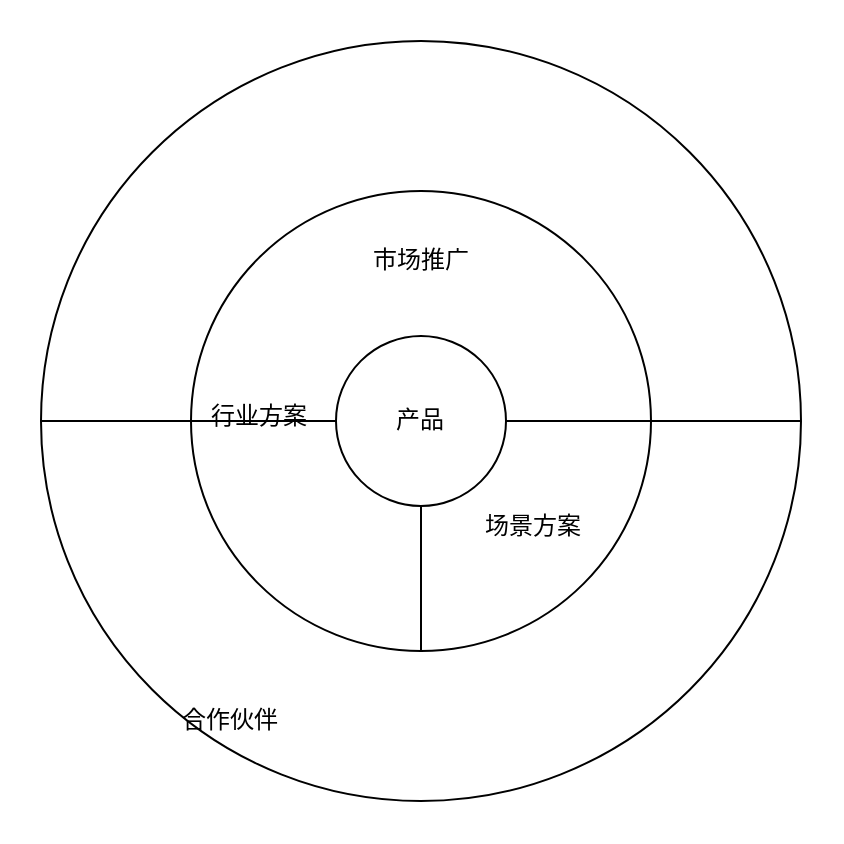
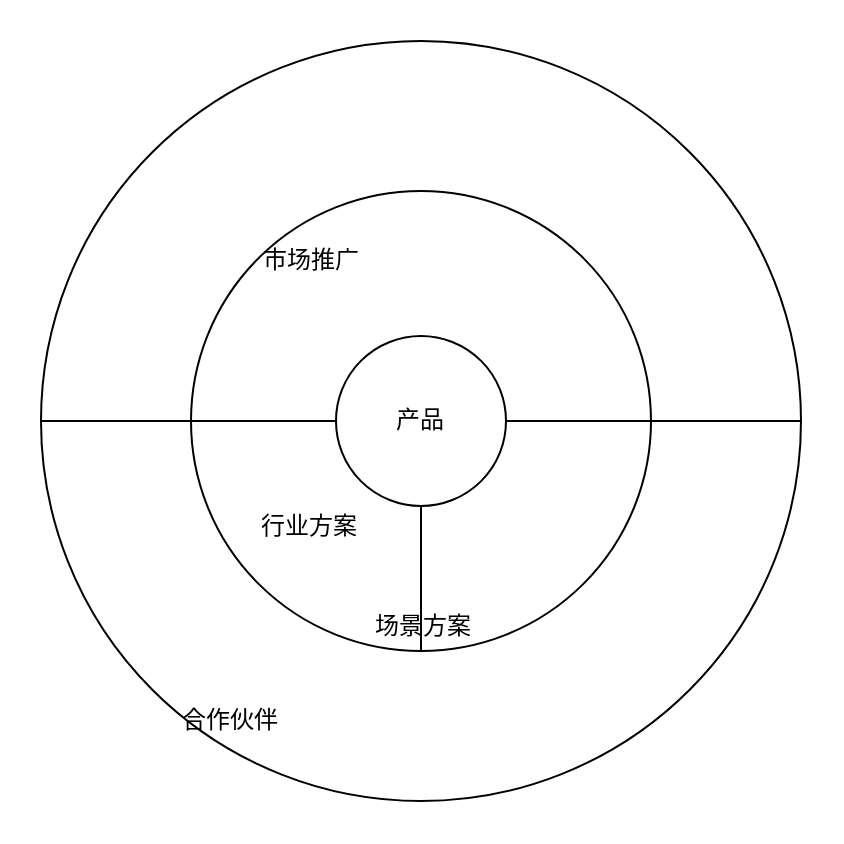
node "市场推广": moved (421, 261) -> (311, 261)
node "行业方案": moved (259, 416) -> (309, 526)
node "场景方案": moved (534, 526) -> (424, 626)
